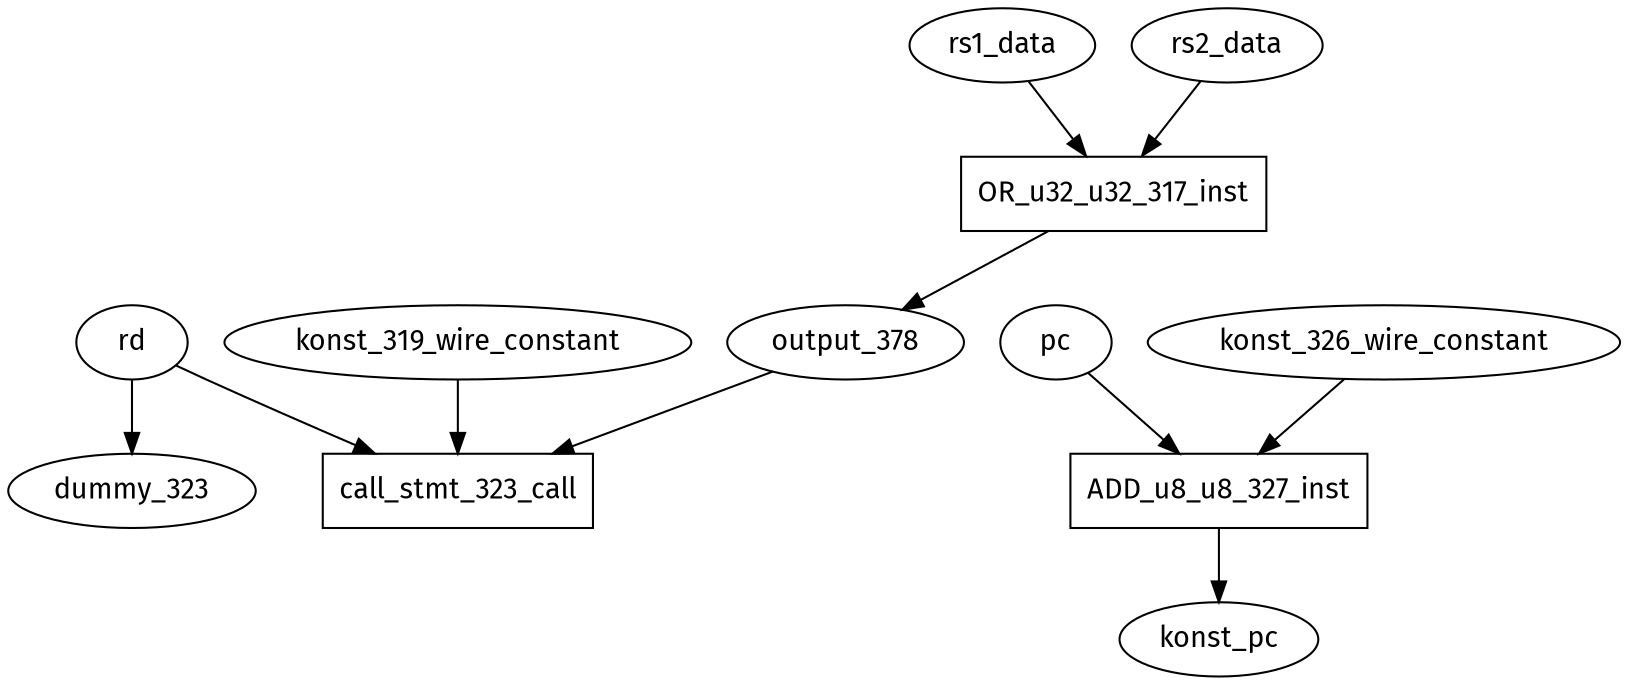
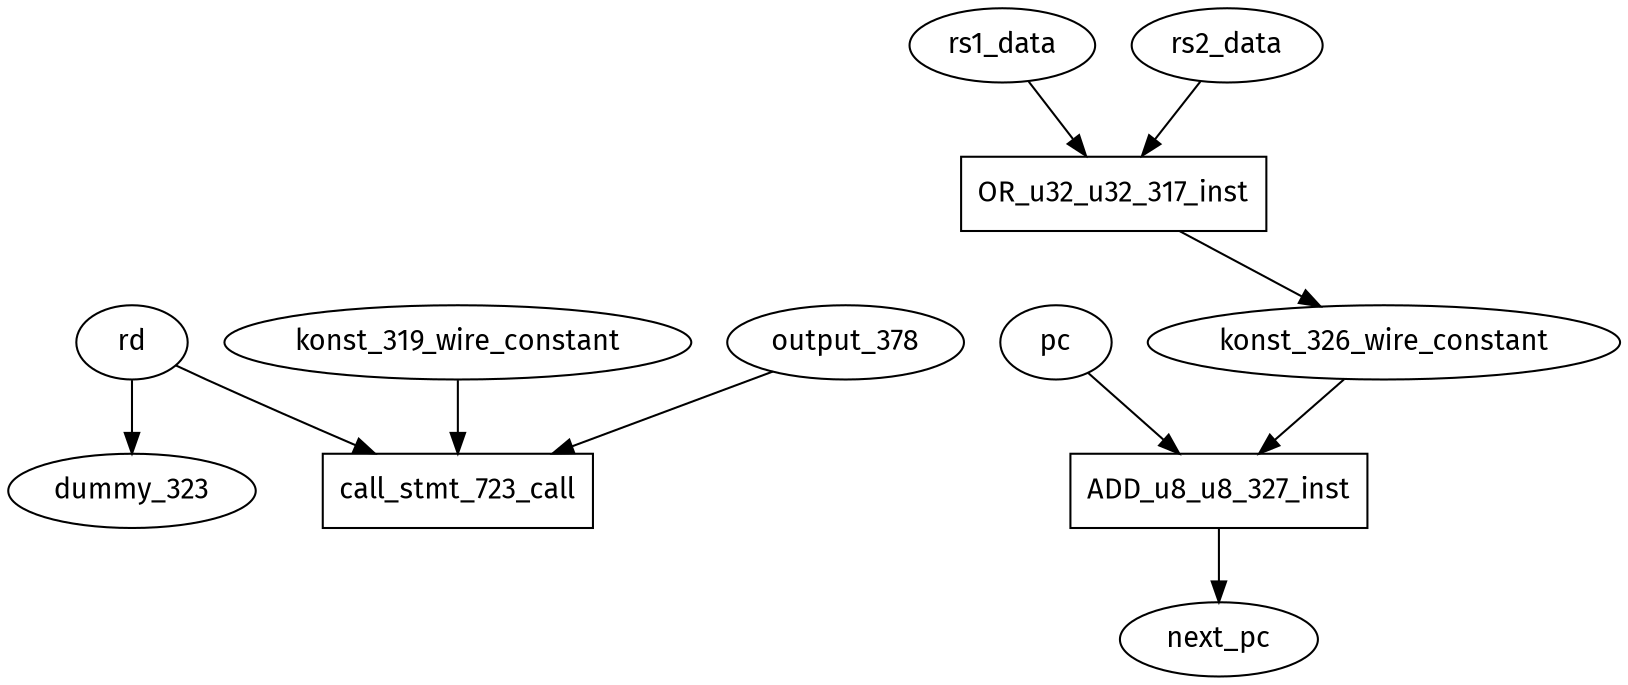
edge "OR_u32_u32_317_inst" -> "output_378": now "OR_u32_u32_317_inst" -> "konst_326_wire_constant"
node "call_stmt_323_call": label "call_stmt_323_call" -> "call_stmt_723_call"
node "konst_pc": label "konst_pc" -> "next_pc"
